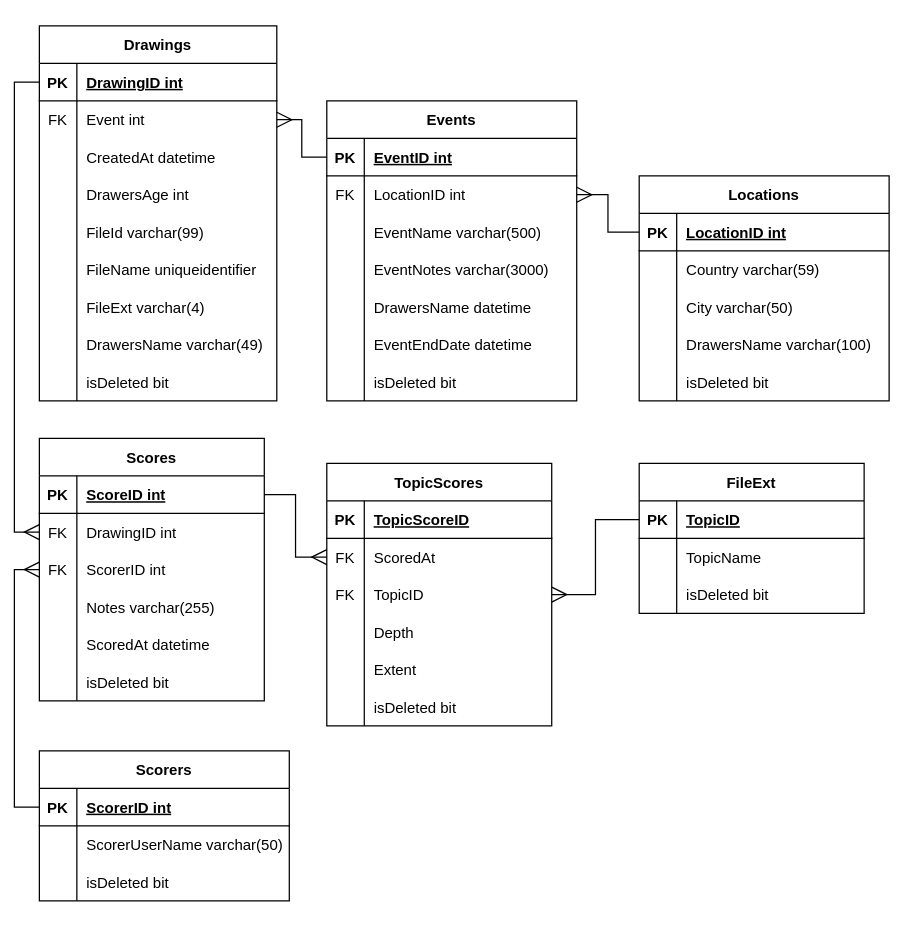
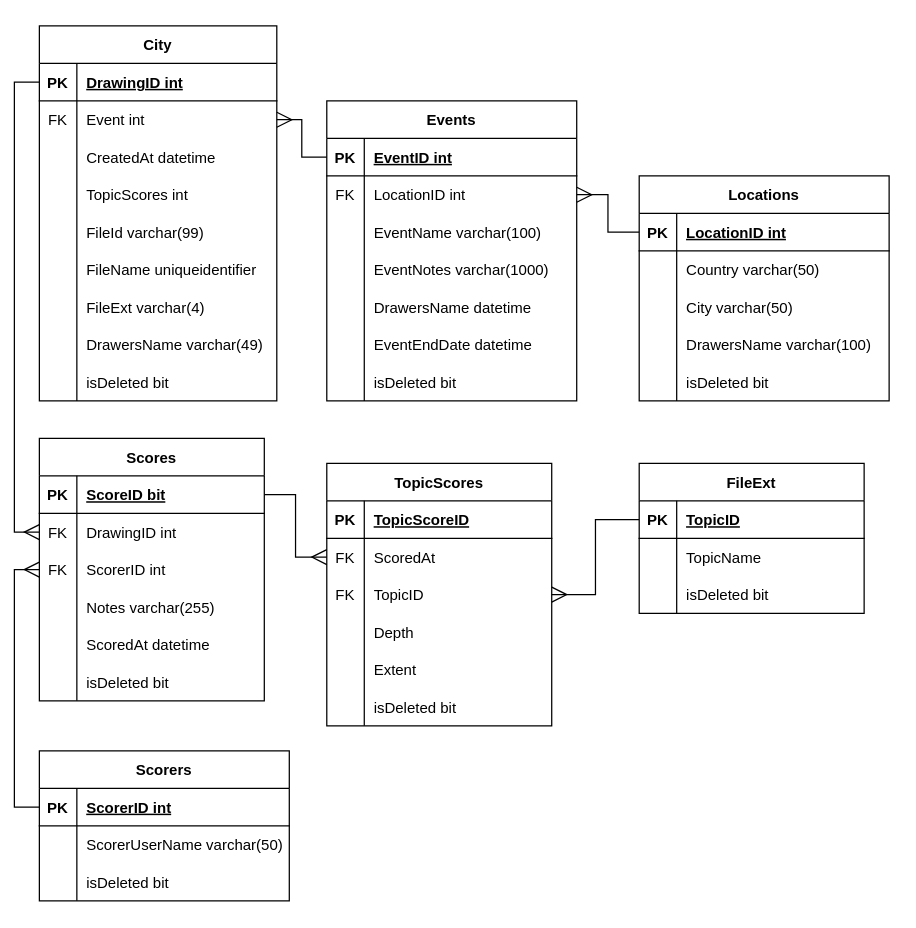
node "Drawings": label "Drawings" -> "City"
node "DrawersAge int": label "DrawersAge int" -> "TopicScores int"
node "EventName varchar(500)": label "EventName varchar(500)" -> "EventName varchar(100)"
node "EventNotes varchar(3000)": label "EventNotes varchar(3000)" -> "EventNotes varchar(1000)"
node "Country varchar(59)": label "Country varchar(59)" -> "Country varchar(50)"
node "ScoreID int": label "ScoreID int" -> "ScoreID bit"
